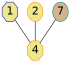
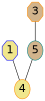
node "3": added
node "2": removed
node "7": label "7" -> "5"
node "4": shape octagon -> ellipse
